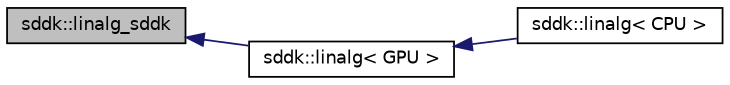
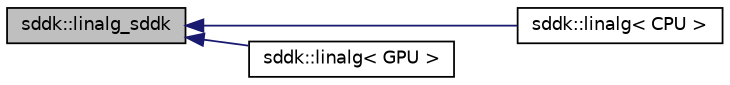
edge "sddk::linalg< CPU >" -> "sddk::linalg< GPU >": now "sddk::linalg< CPU >" -> "sddk::linalg_sddk"
